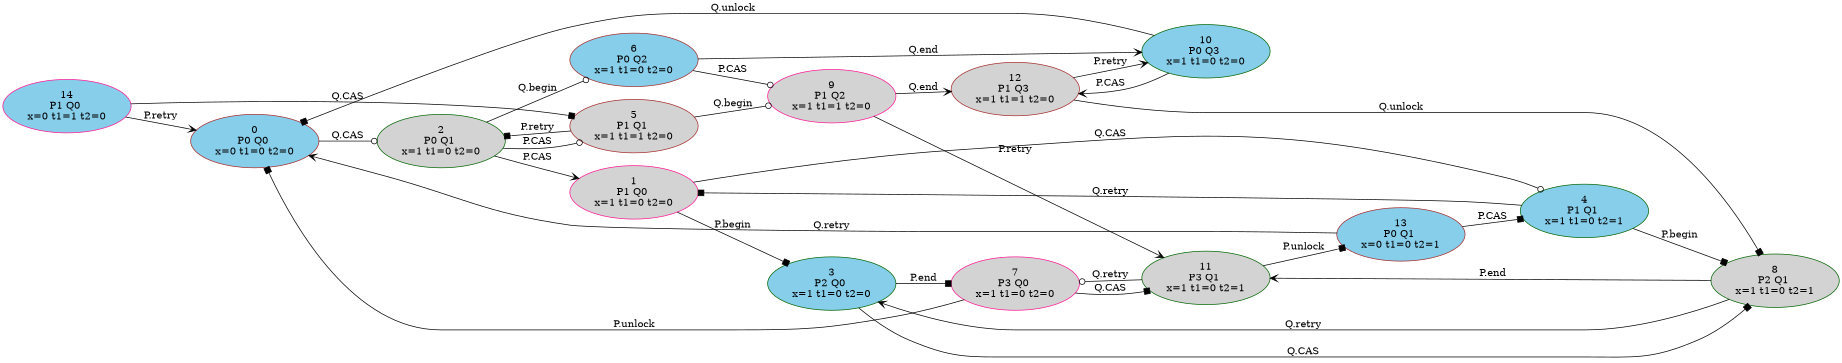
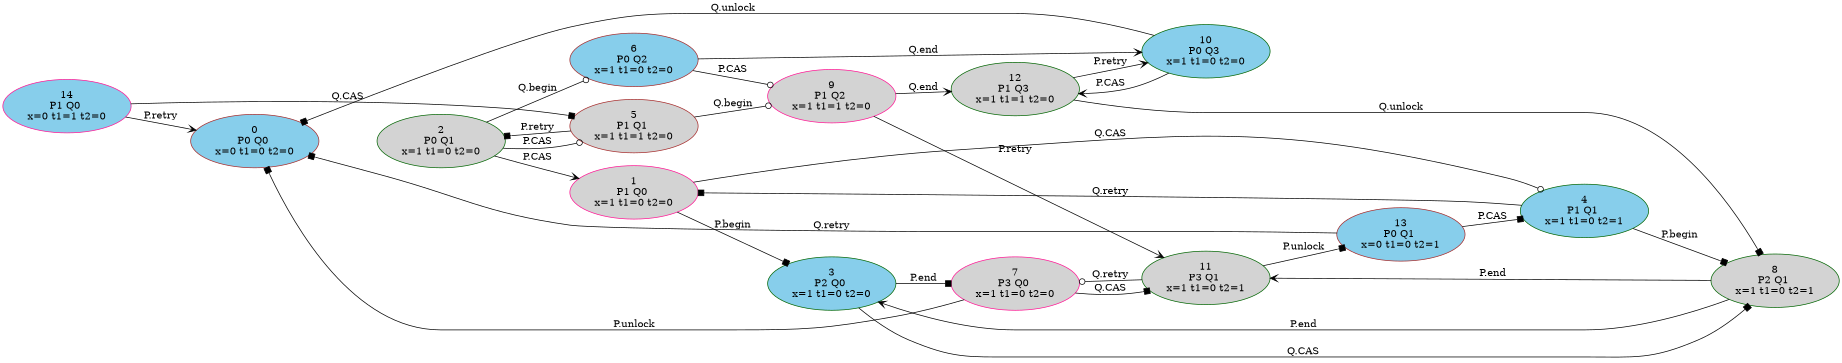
node "12 P1 Q3 x=1 t1=1 t2=0": color brown -> darkgreen
edge "0 P0 Q0 x=0 t1=0 t2=0" -> "2 P0 Q1 x=1 t1=0 t2=0": removed, label "Q.CAS"
edge "13 P0 Q1 x=0 t1=0 t2=1" -> "0 P0 Q0 x=0 t1=0 t2=0": arrowhead vee -> box
edge "8 P2 Q1 x=1 t1=0 t2=1" -> "3 P2 Q0 x=1 t1=0 t2=0": label "Q.retry" -> "P.end"
